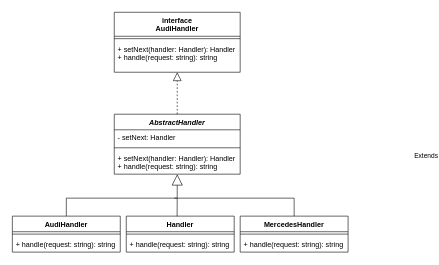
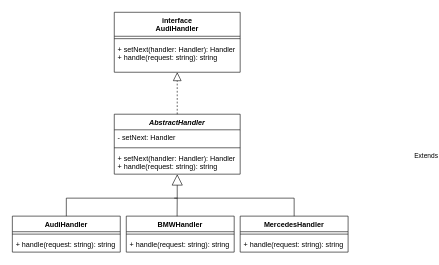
node "Handler": label "Handler" -> "BMWHandler"
